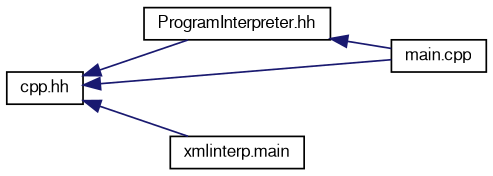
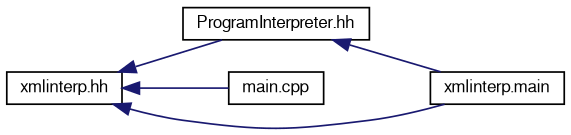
edge "main.cpp" -> "ProgramInterpreter.hh": now "xmlinterp.main" -> "ProgramInterpreter.hh"
node "cpp.hh": label "cpp.hh" -> "xmlinterp.hh"
